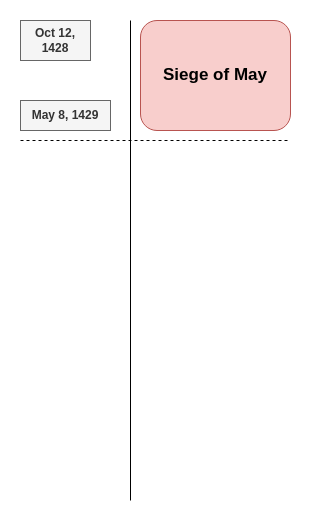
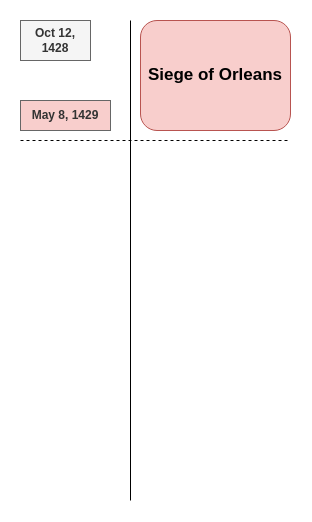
node "Siege of May": label "Siege of May" -> "Siege of Orleans"
node "May 8, 1429": fillcolor #f5f5f5 -> #f8cecc
